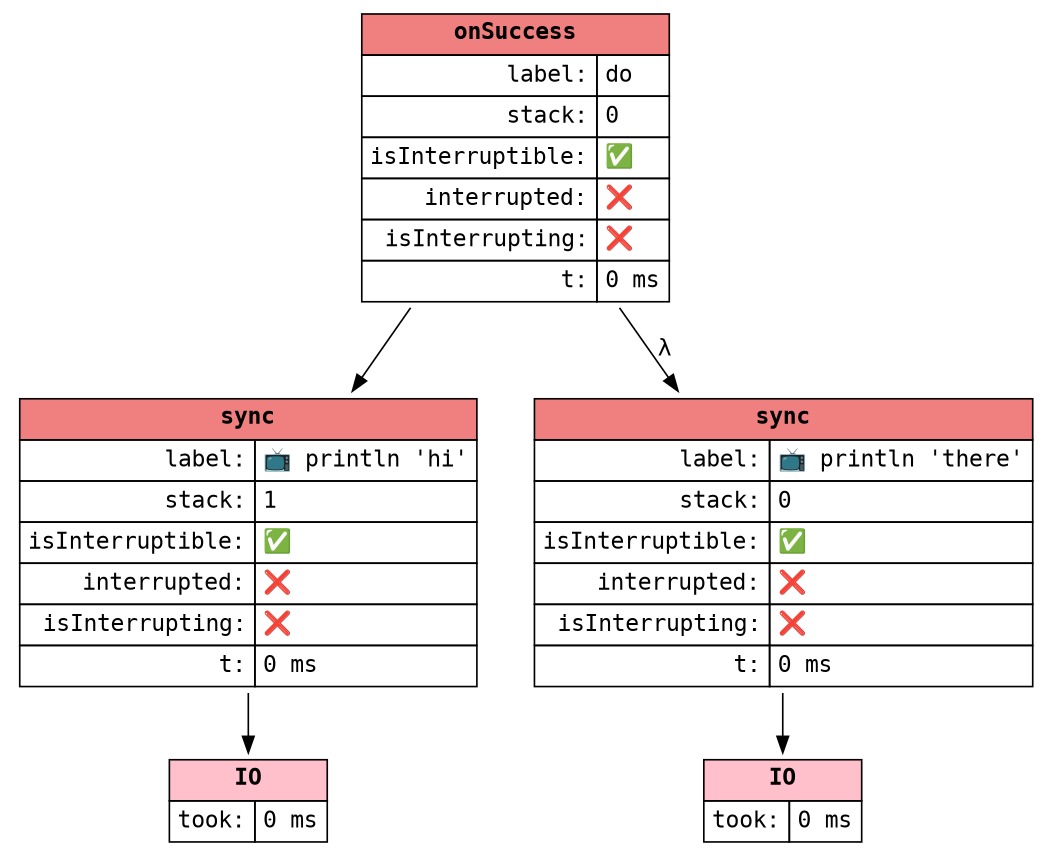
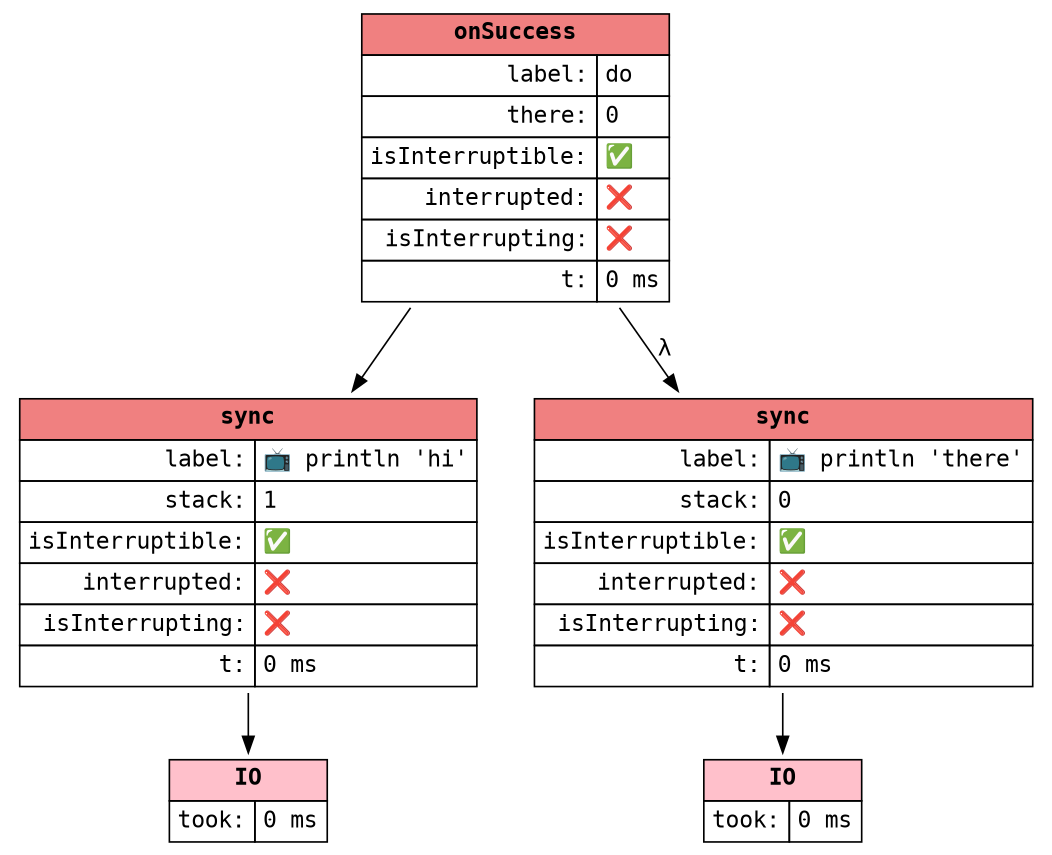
node "onSuccess": text "stack:" -> "there:"
